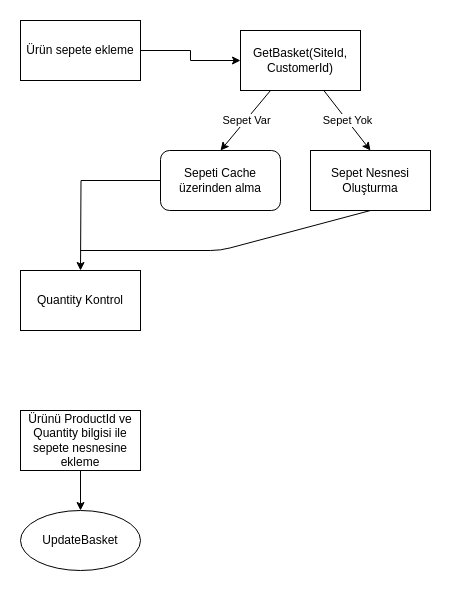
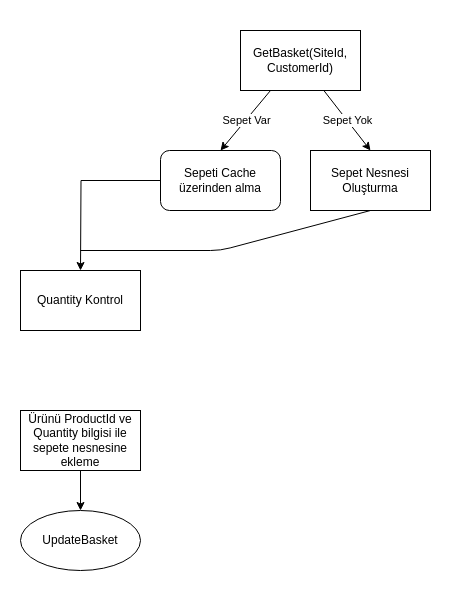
node "Ürün sepete ekleme": removed
edge "Ürün sepete ekleme" -> "GetBasket(SiteId, CustomerId)": removed
